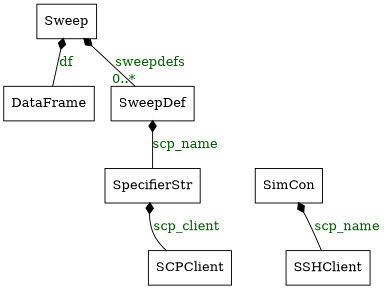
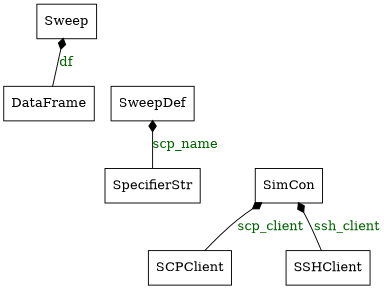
edge "SweepDef" -> "Sweep": removed, label "sweepdefs"
edge "SSHClient" -> "SimCon": label "scp_name" -> "ssh_client"
edge "SCPClient" -> "SpecifierStr": now "SCPClient" -> "SimCon"
